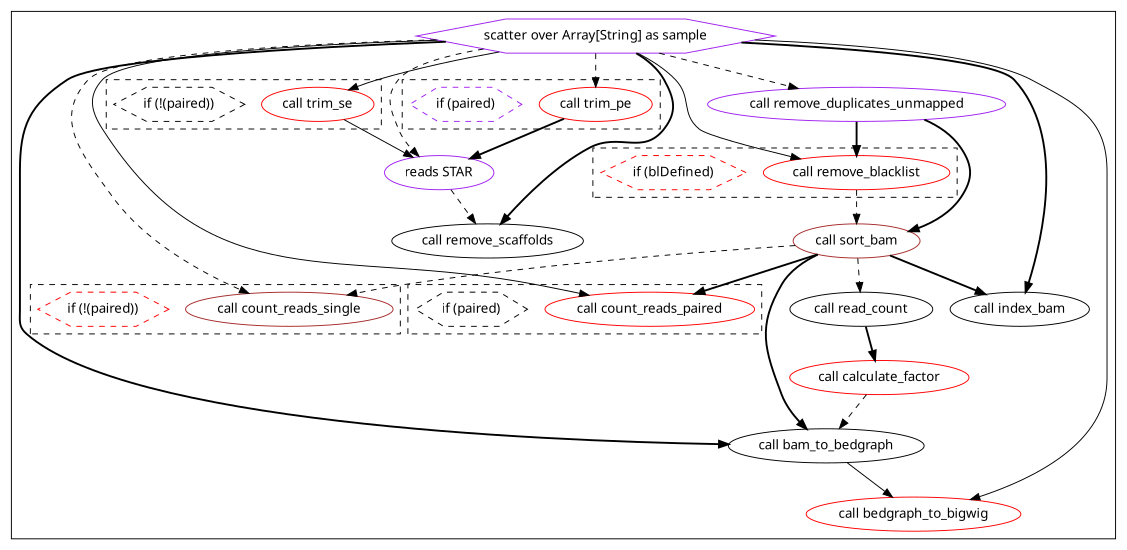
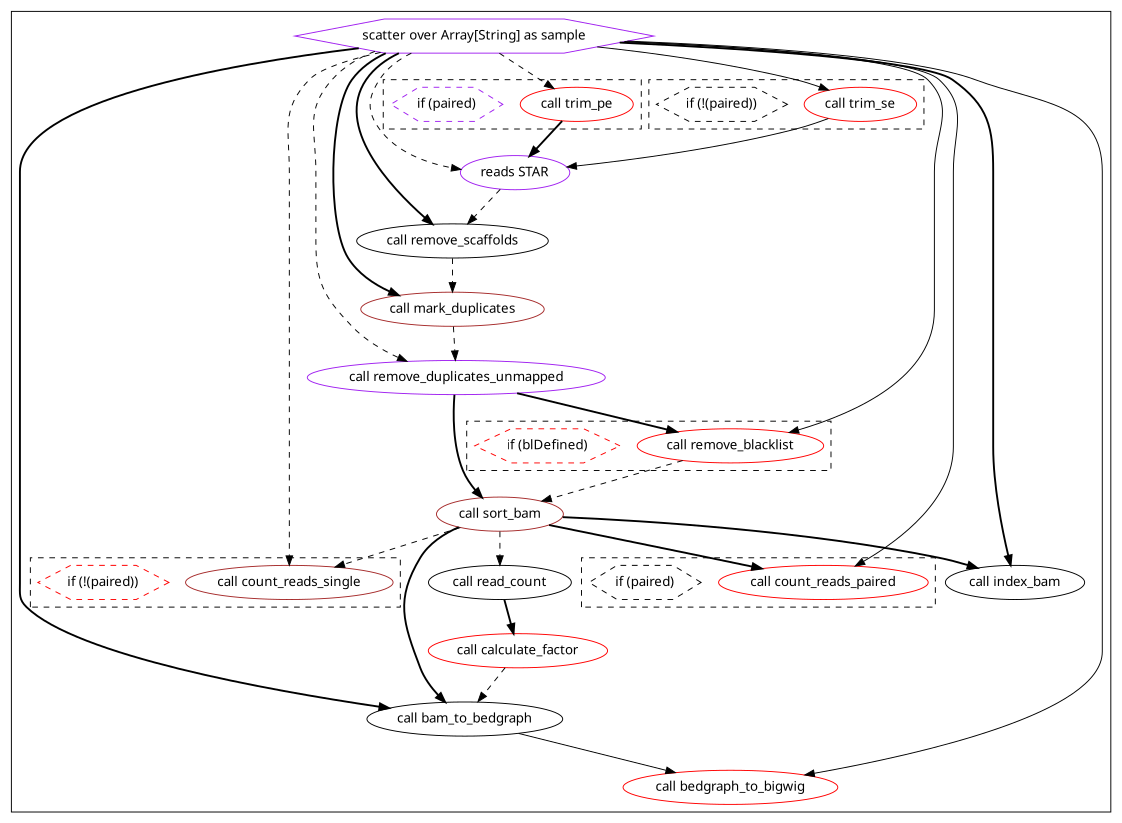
node "call mark_duplicates": added
